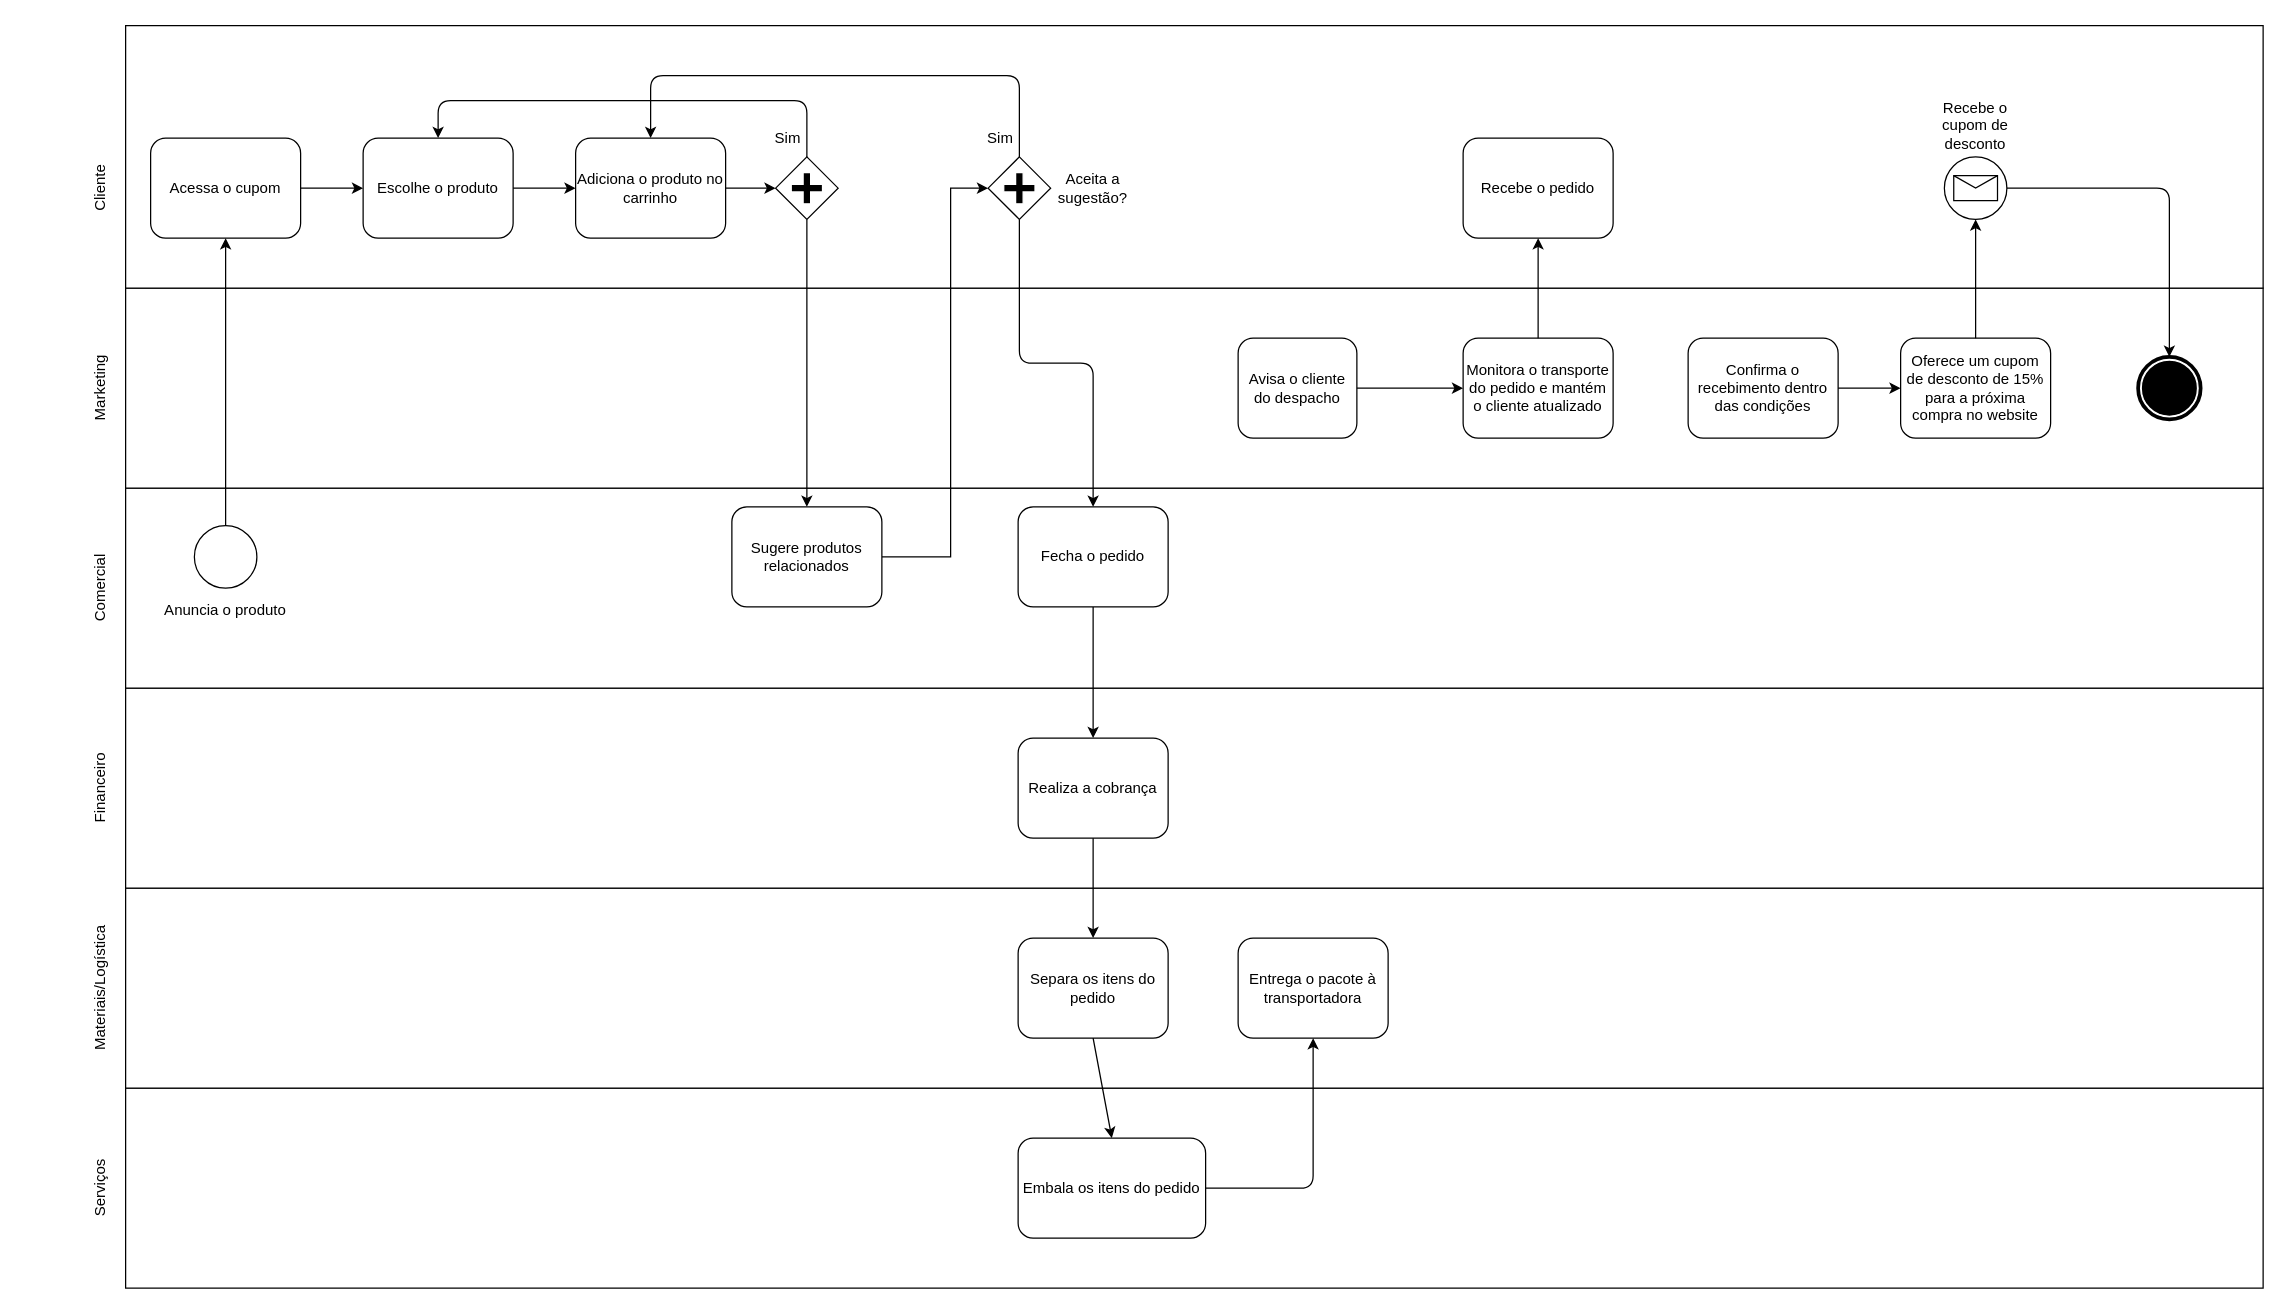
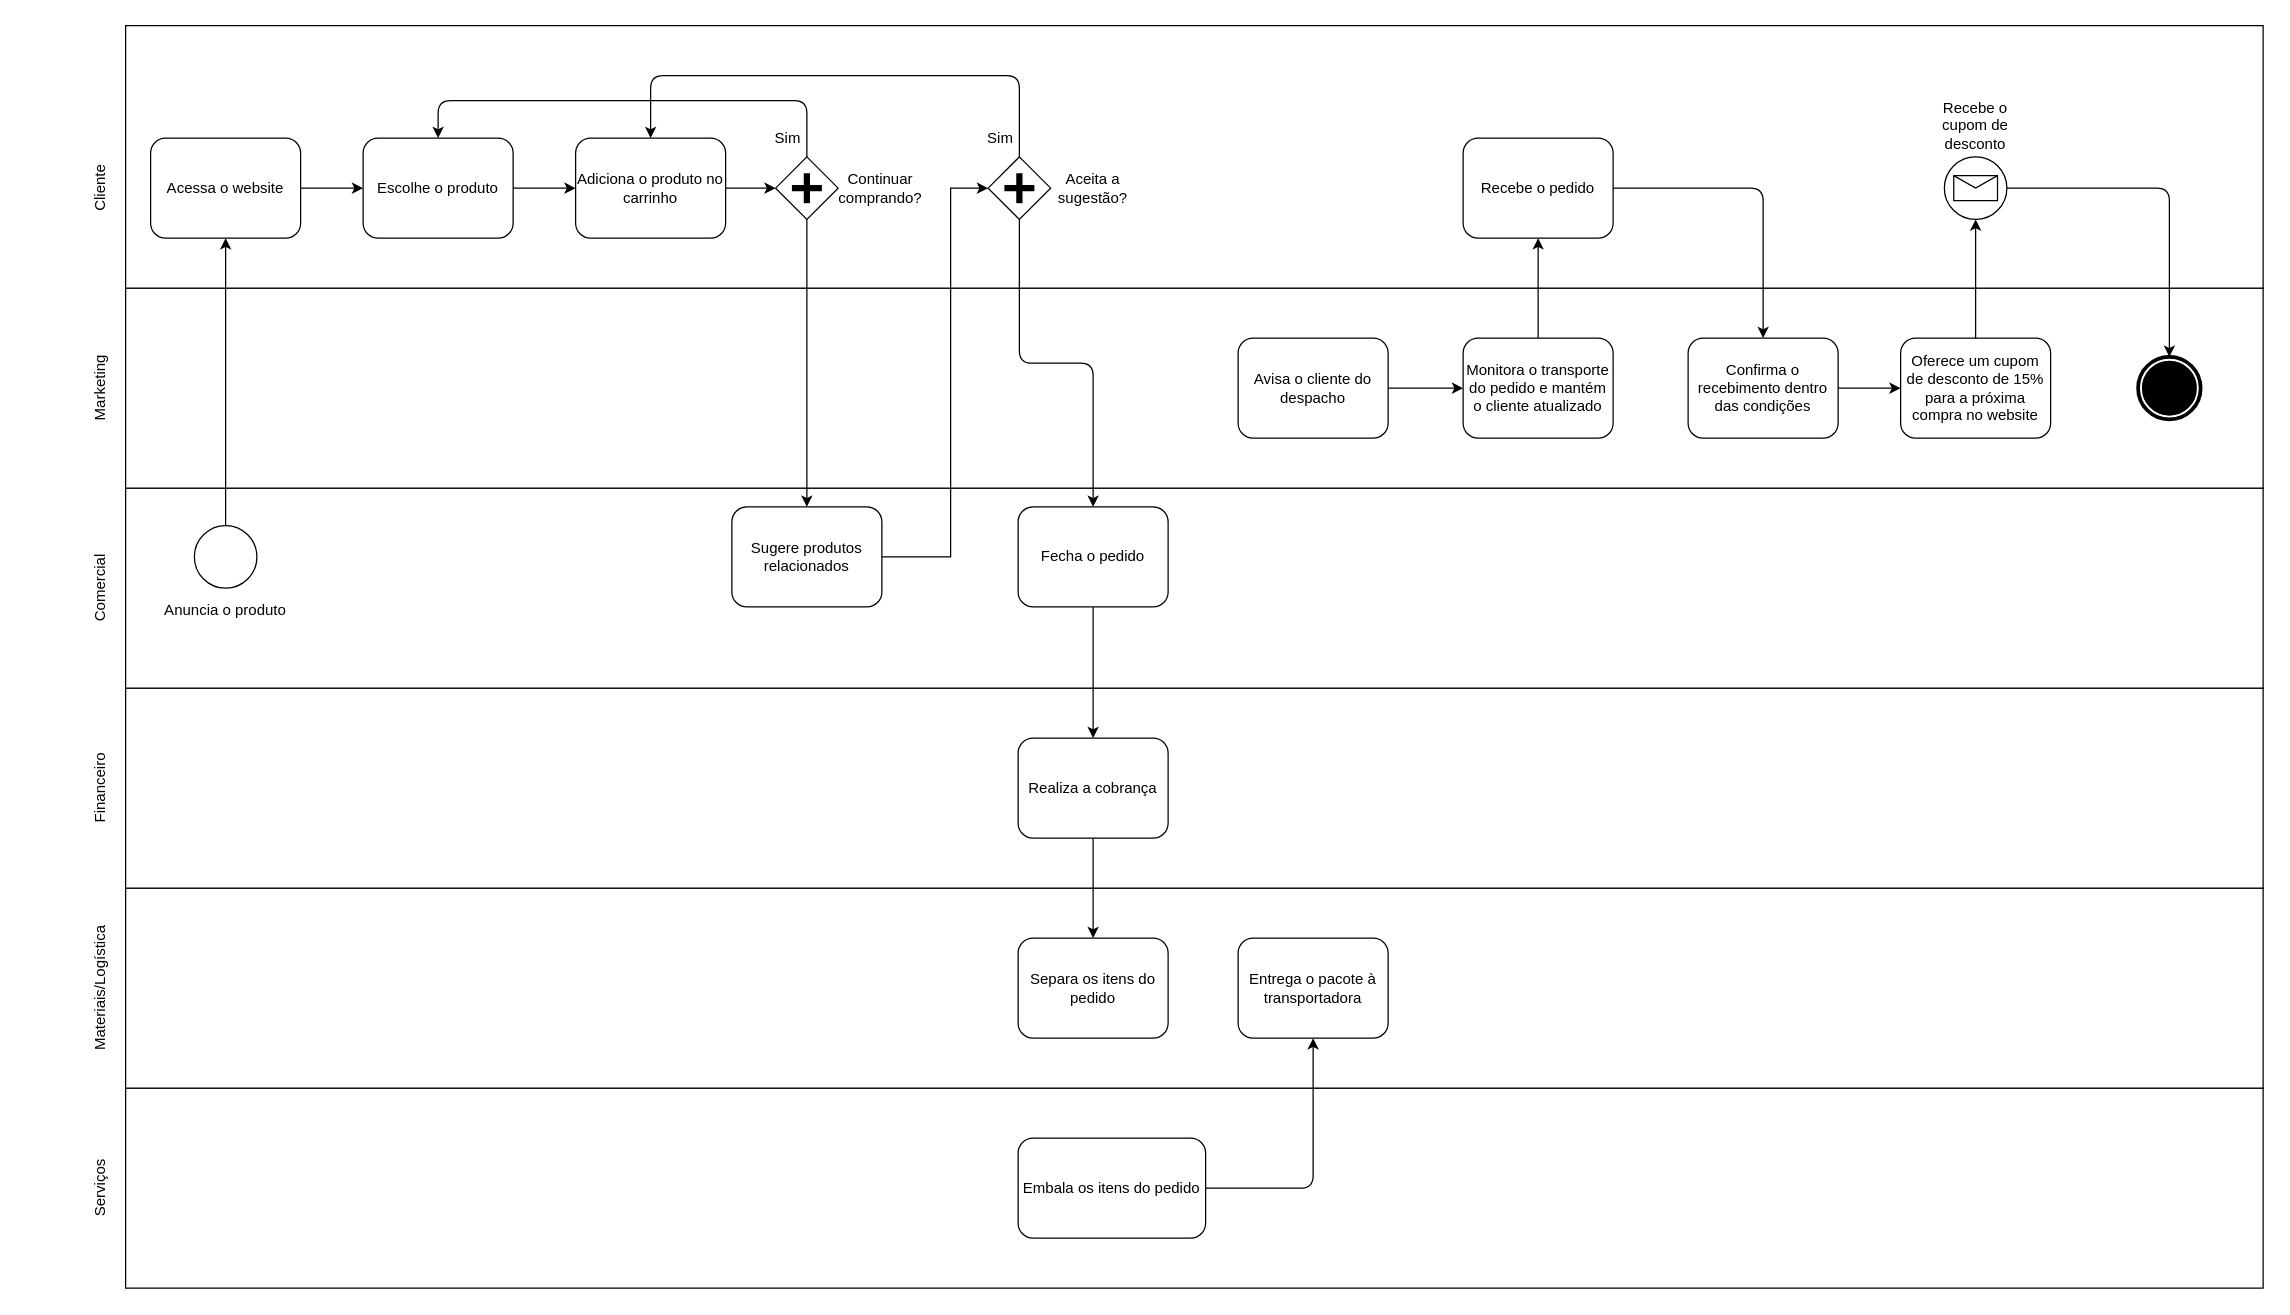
node "Acessa o cupom": label "Acessa o cupom" -> "Acessa o website"
node "Continuar comprando?": added
edge "Recebe o pedido" -> "Confirma o recebimento dentro das condições": added
node "Avisa o cliente do despacho": size 119x100 -> 150x100
edge "Separa os itens do pedido" -> "Embala os itens do pedido": removed
